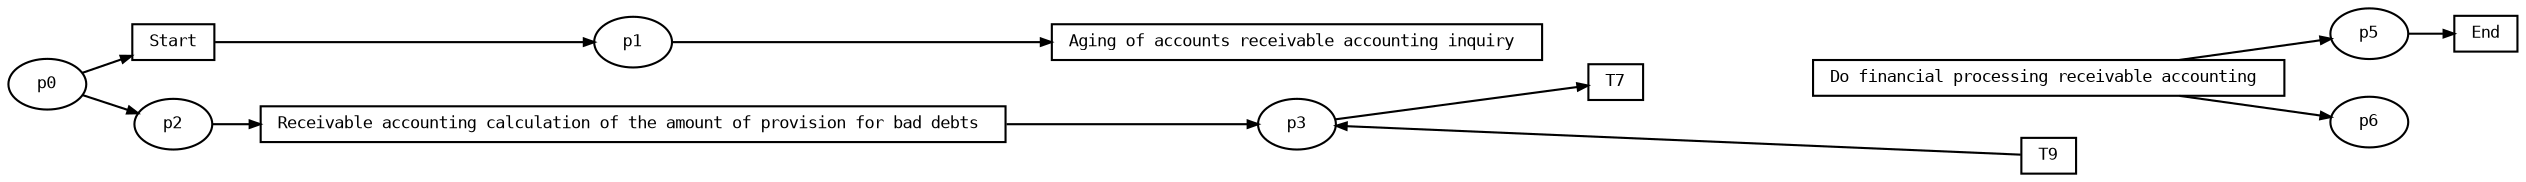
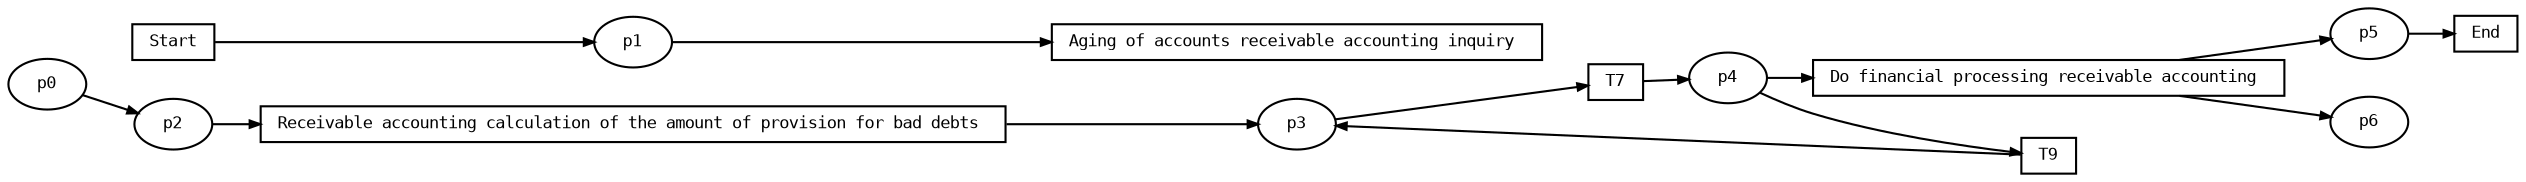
edge "p0" -> "Start": removed
node "p4": added
